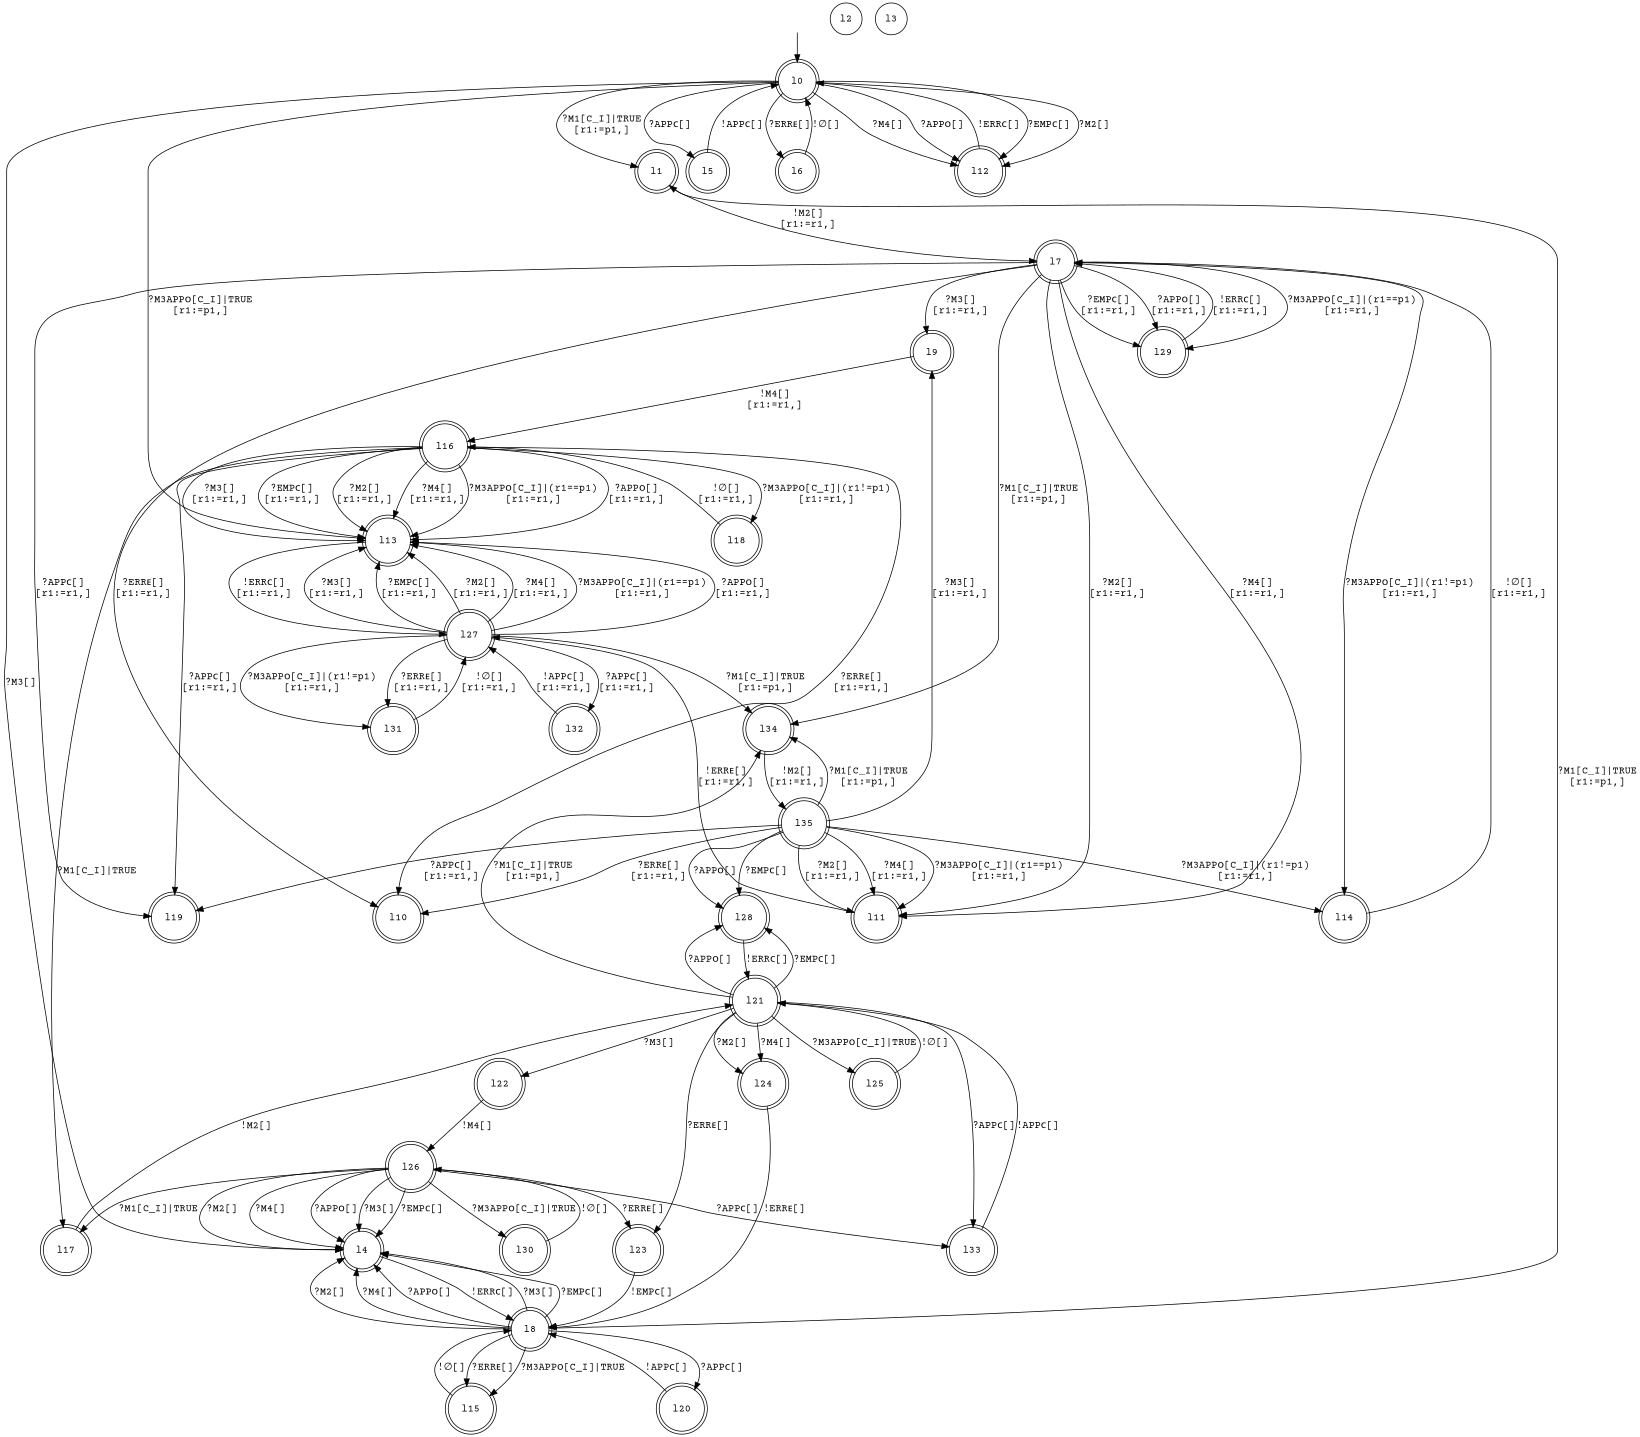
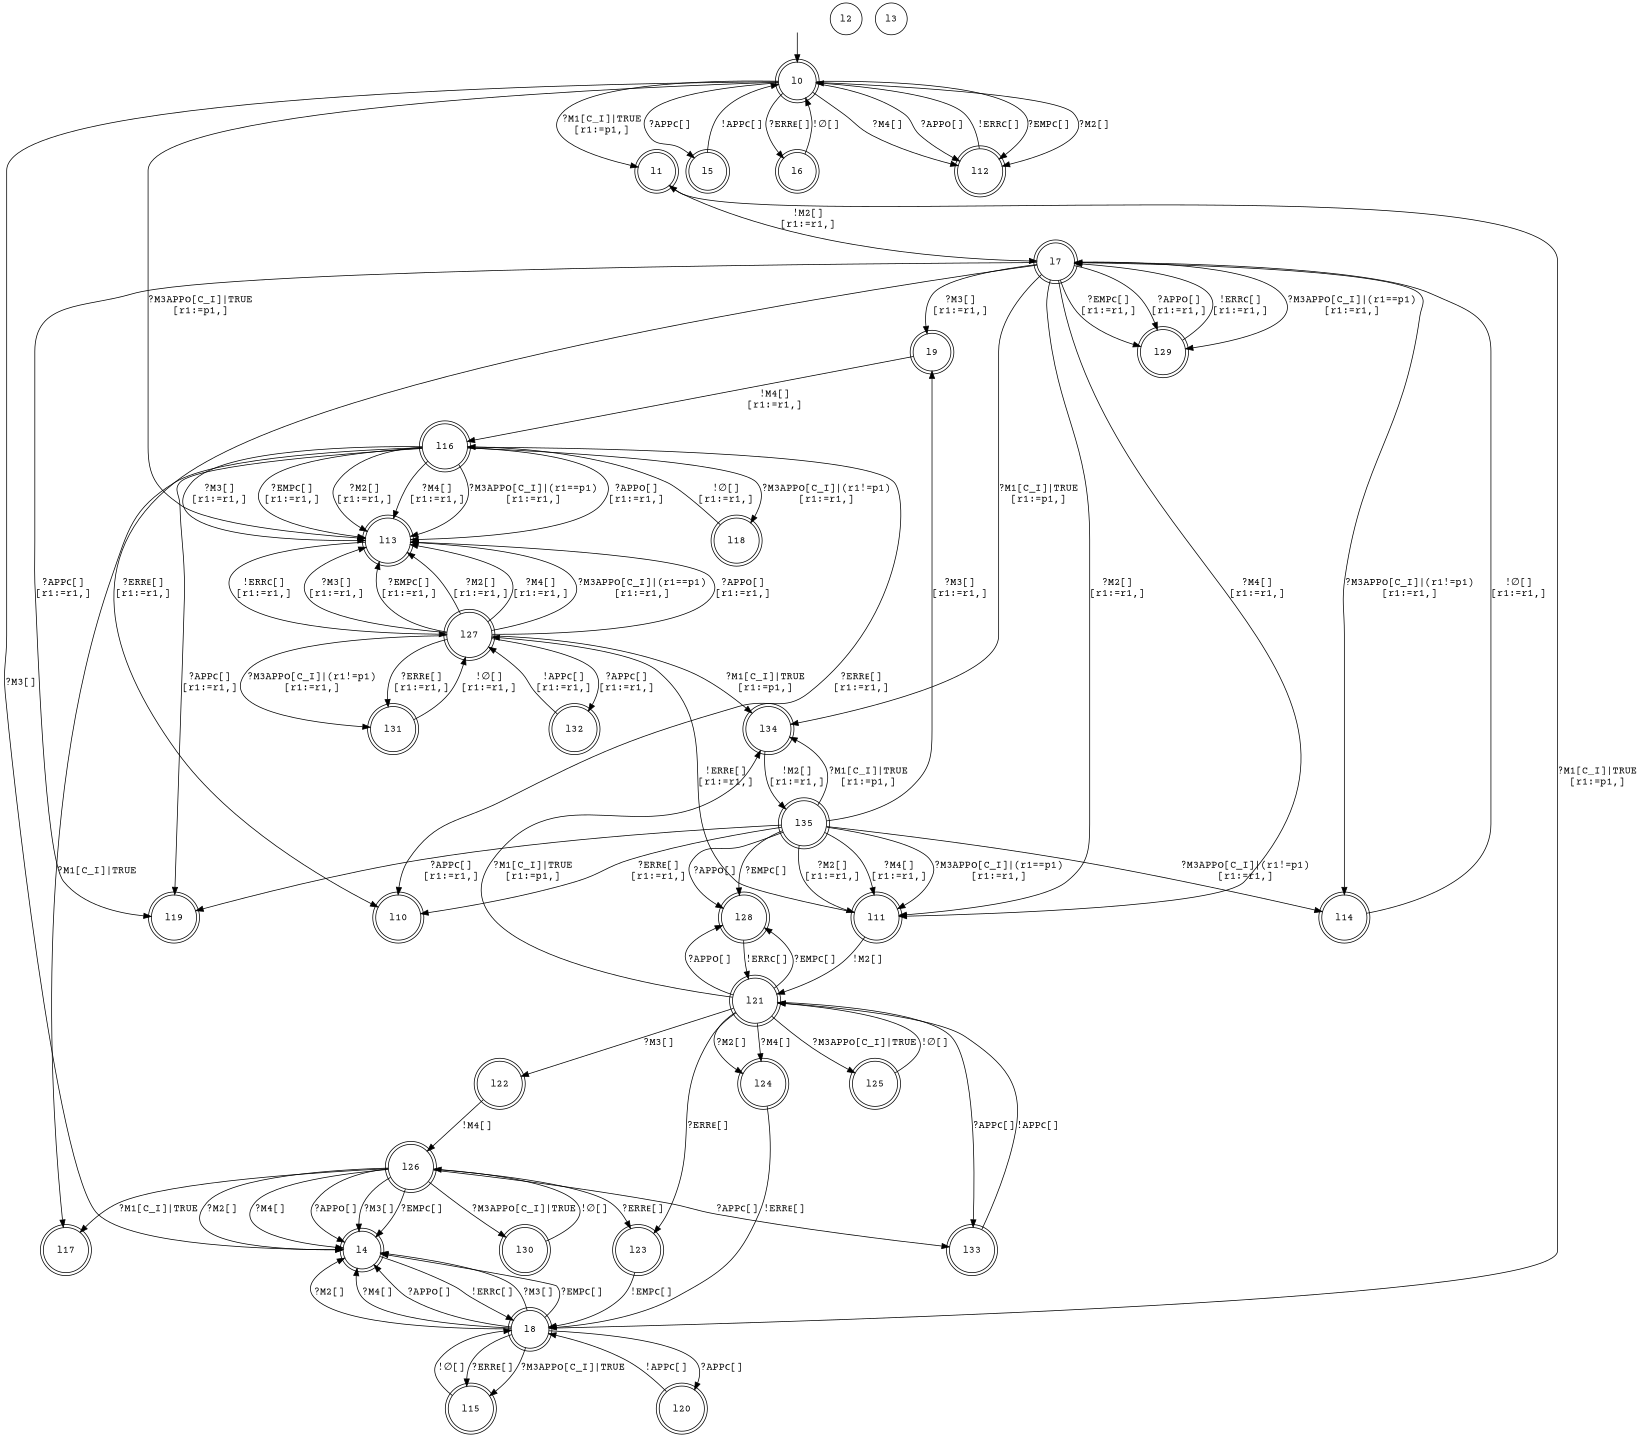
edge "l17" -> "l21": now "l11" -> "l21"
